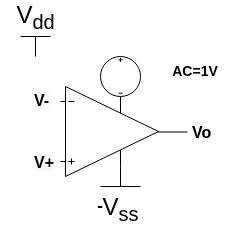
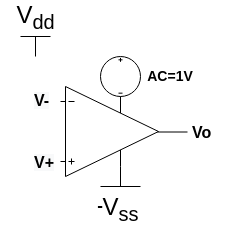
node "AC=1V": moved (196, 63) -> (171, 68)
